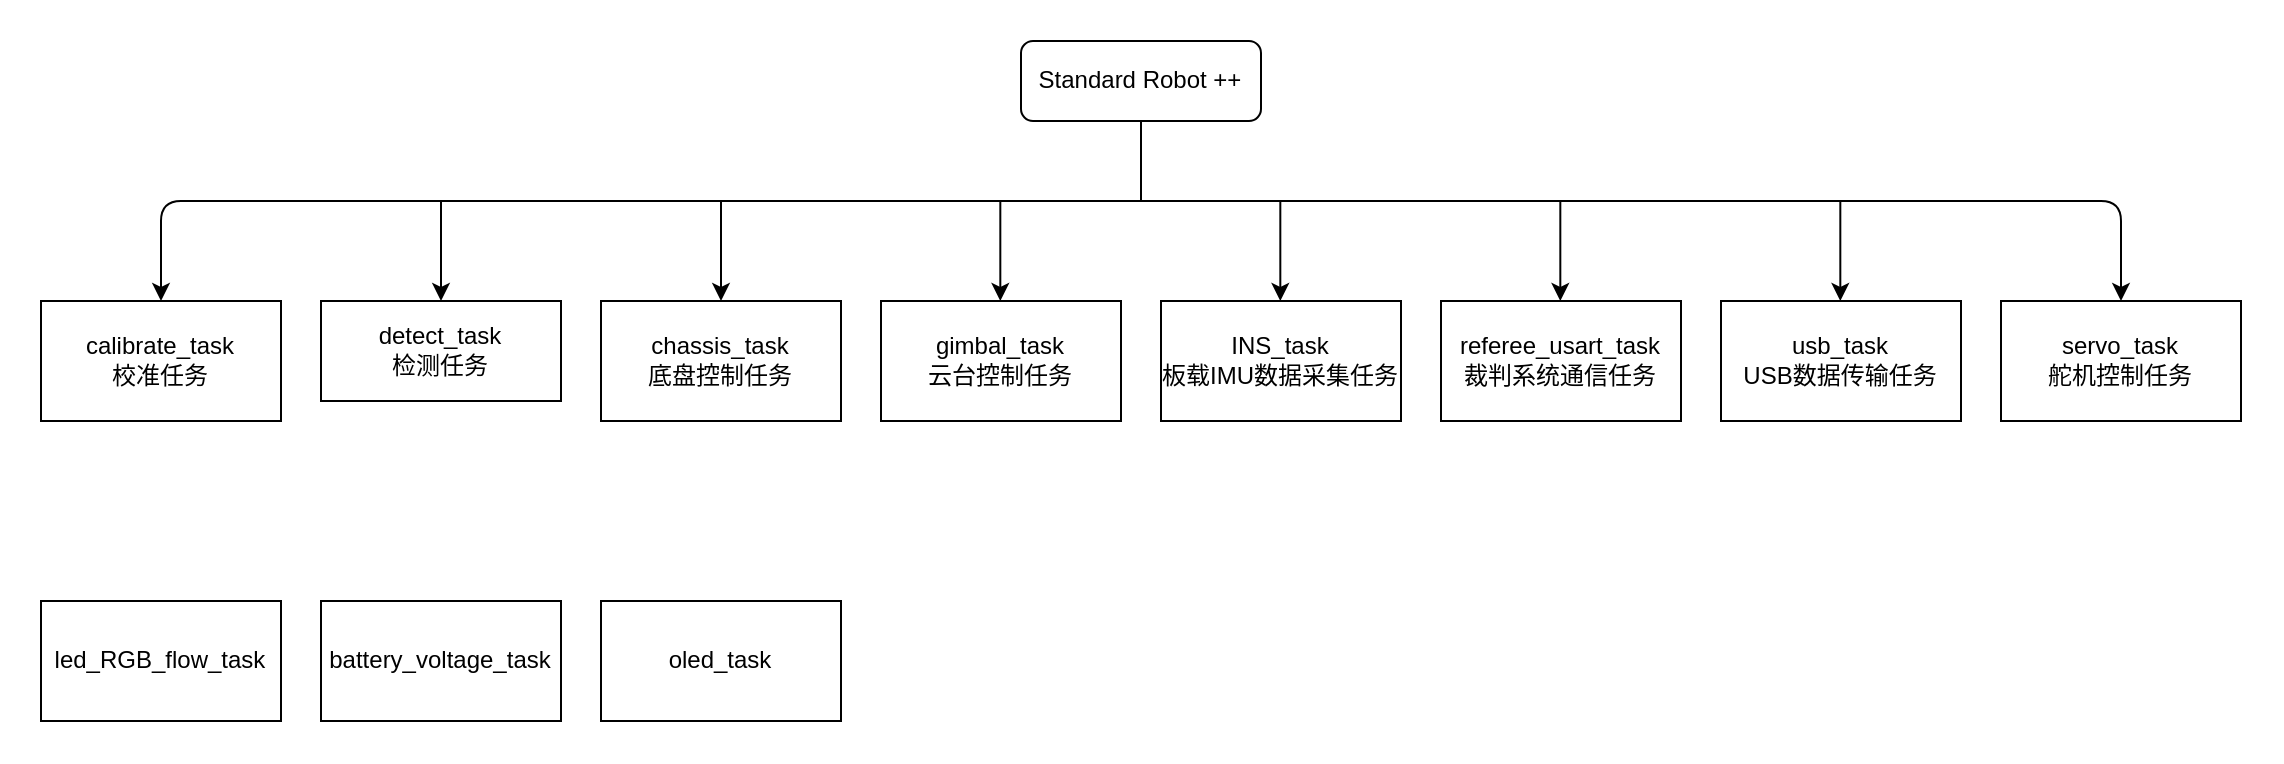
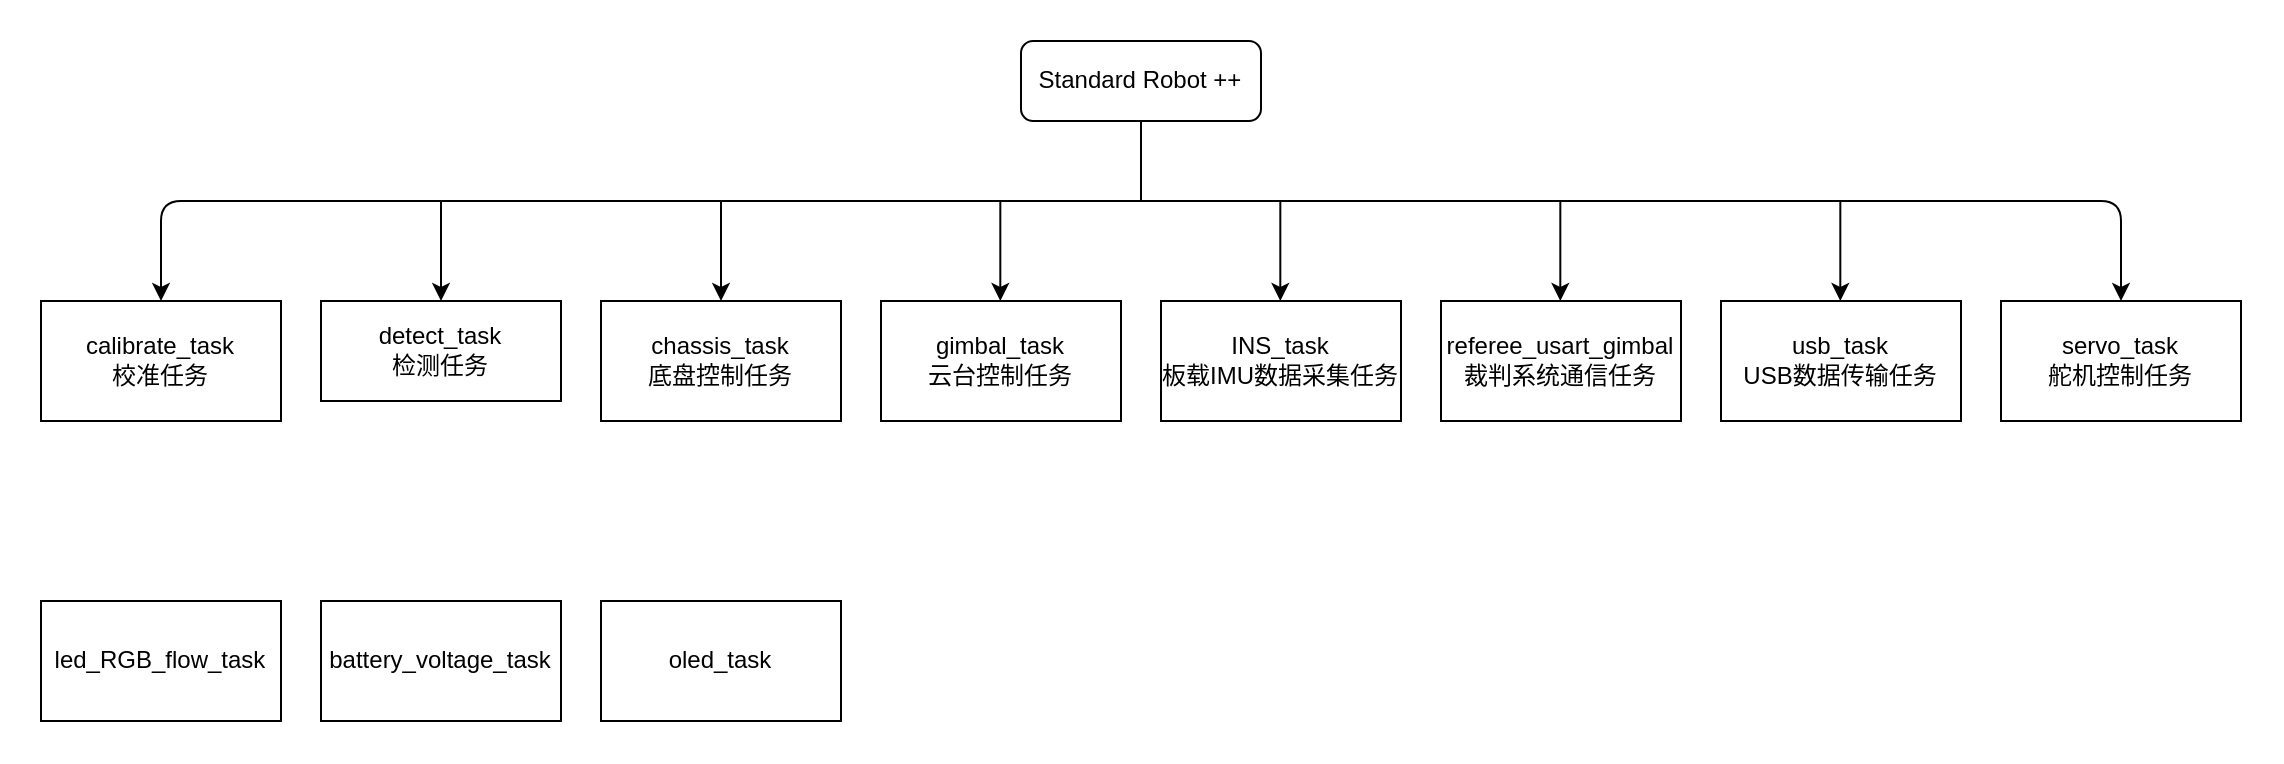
node "referee_usart_task 裁判系统通信任务": label "referee_usart_task 裁判系统通信任务" -> "referee_usart_gimbal 裁判系统通信任务"
